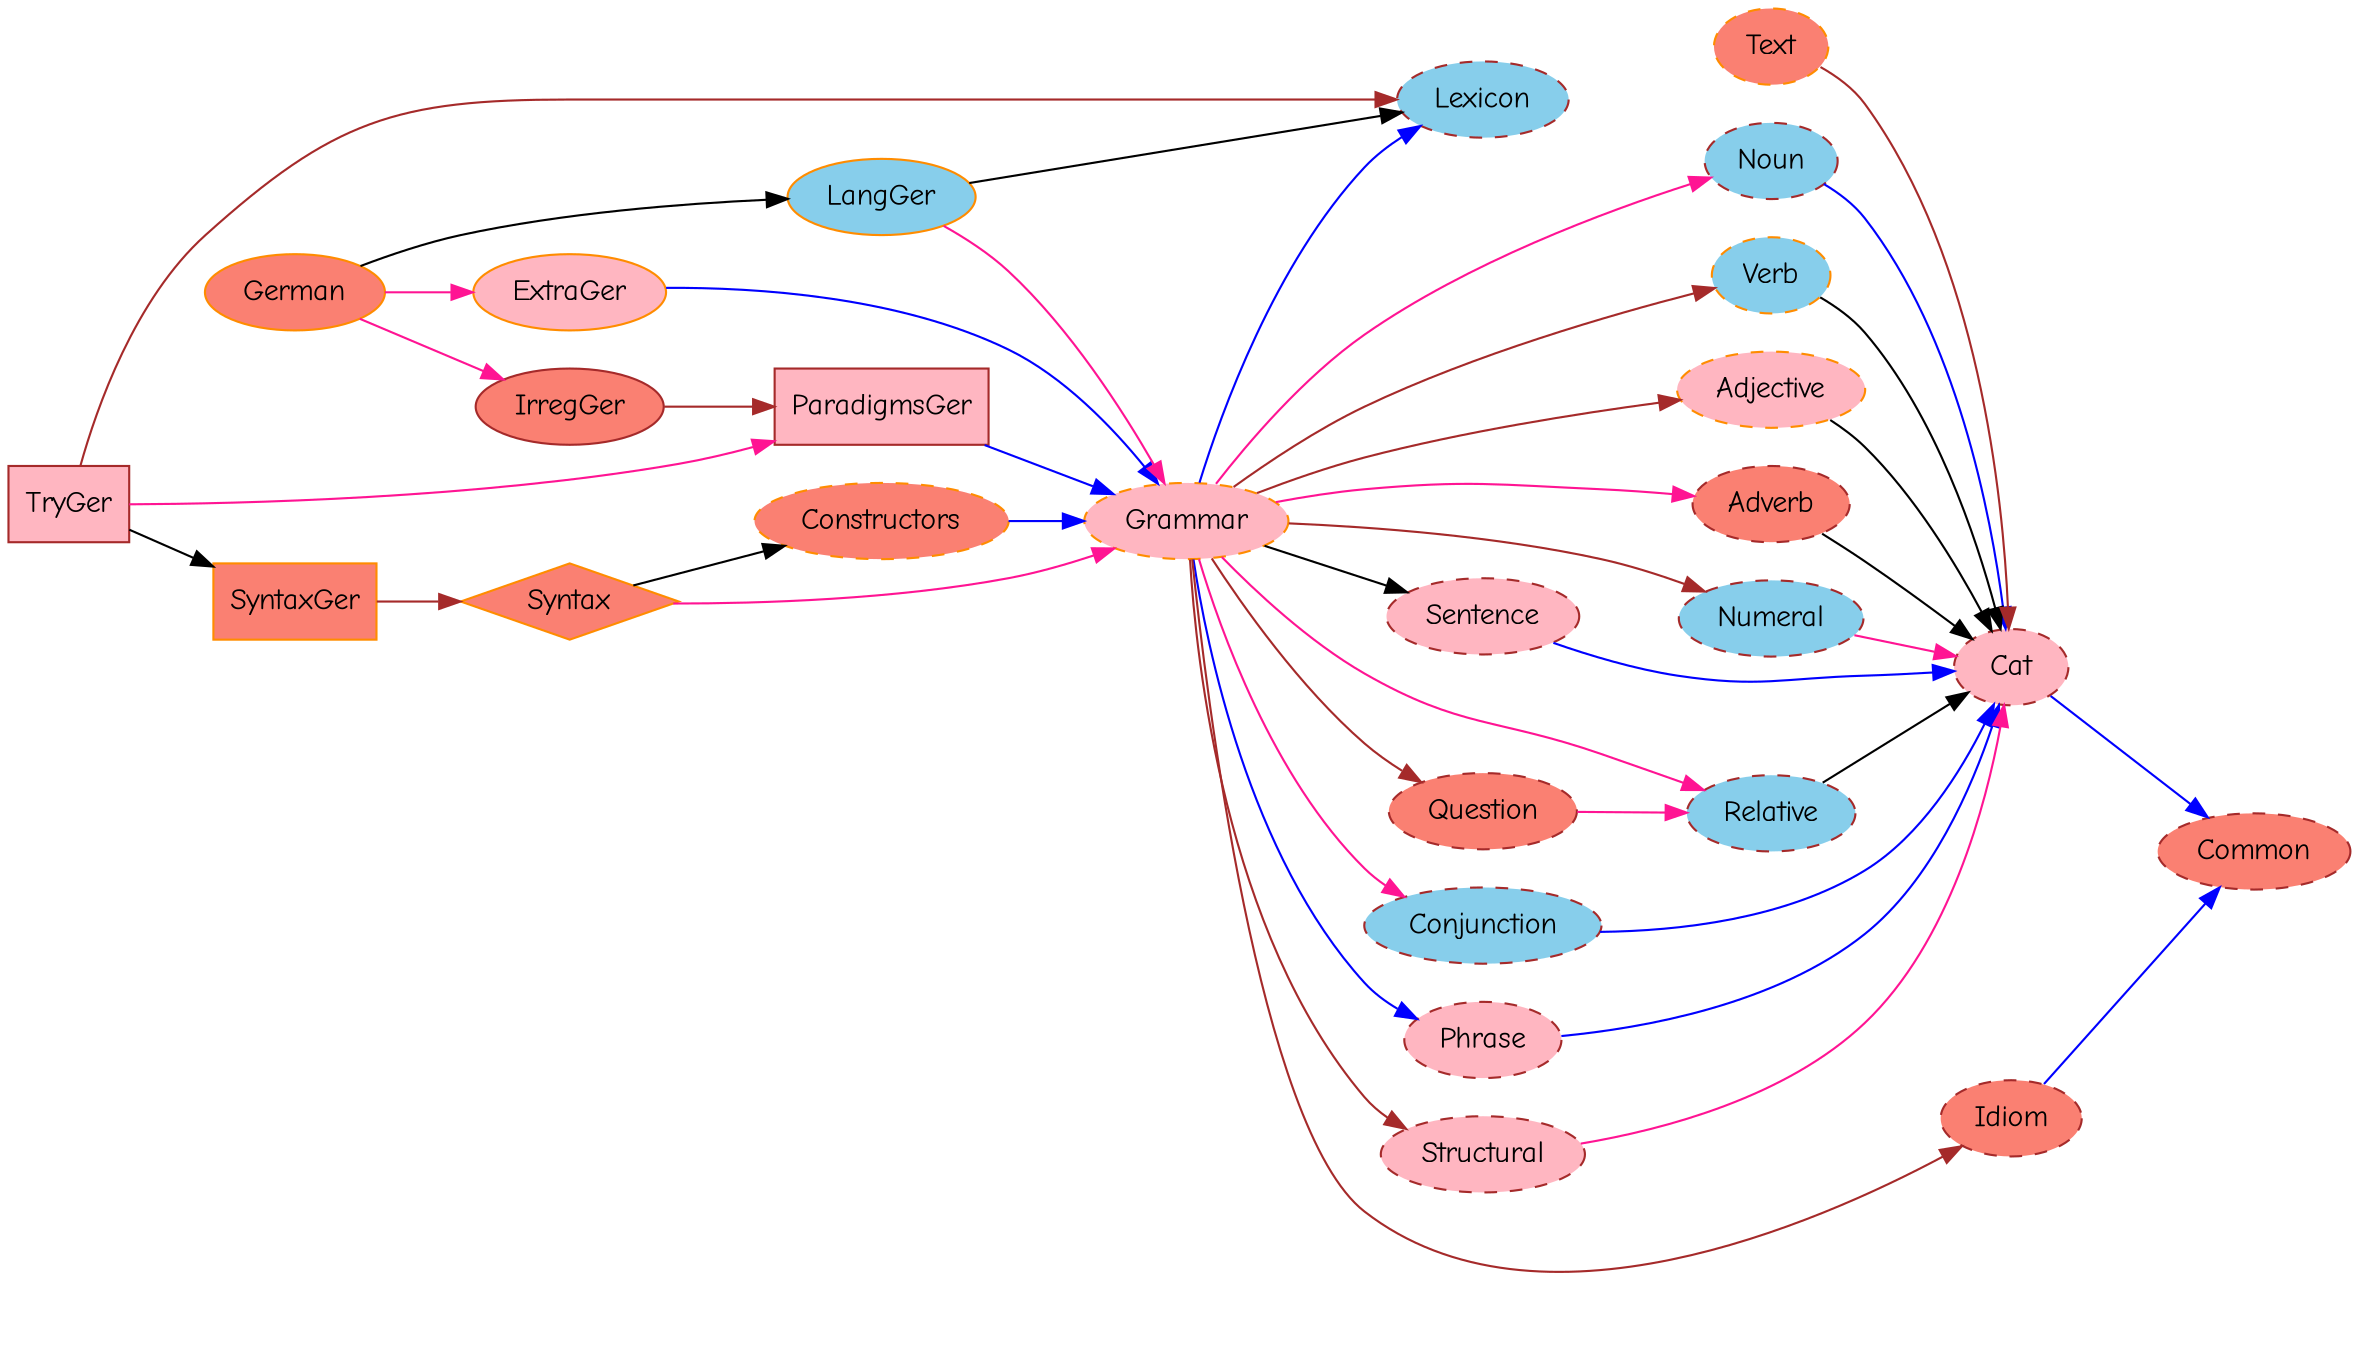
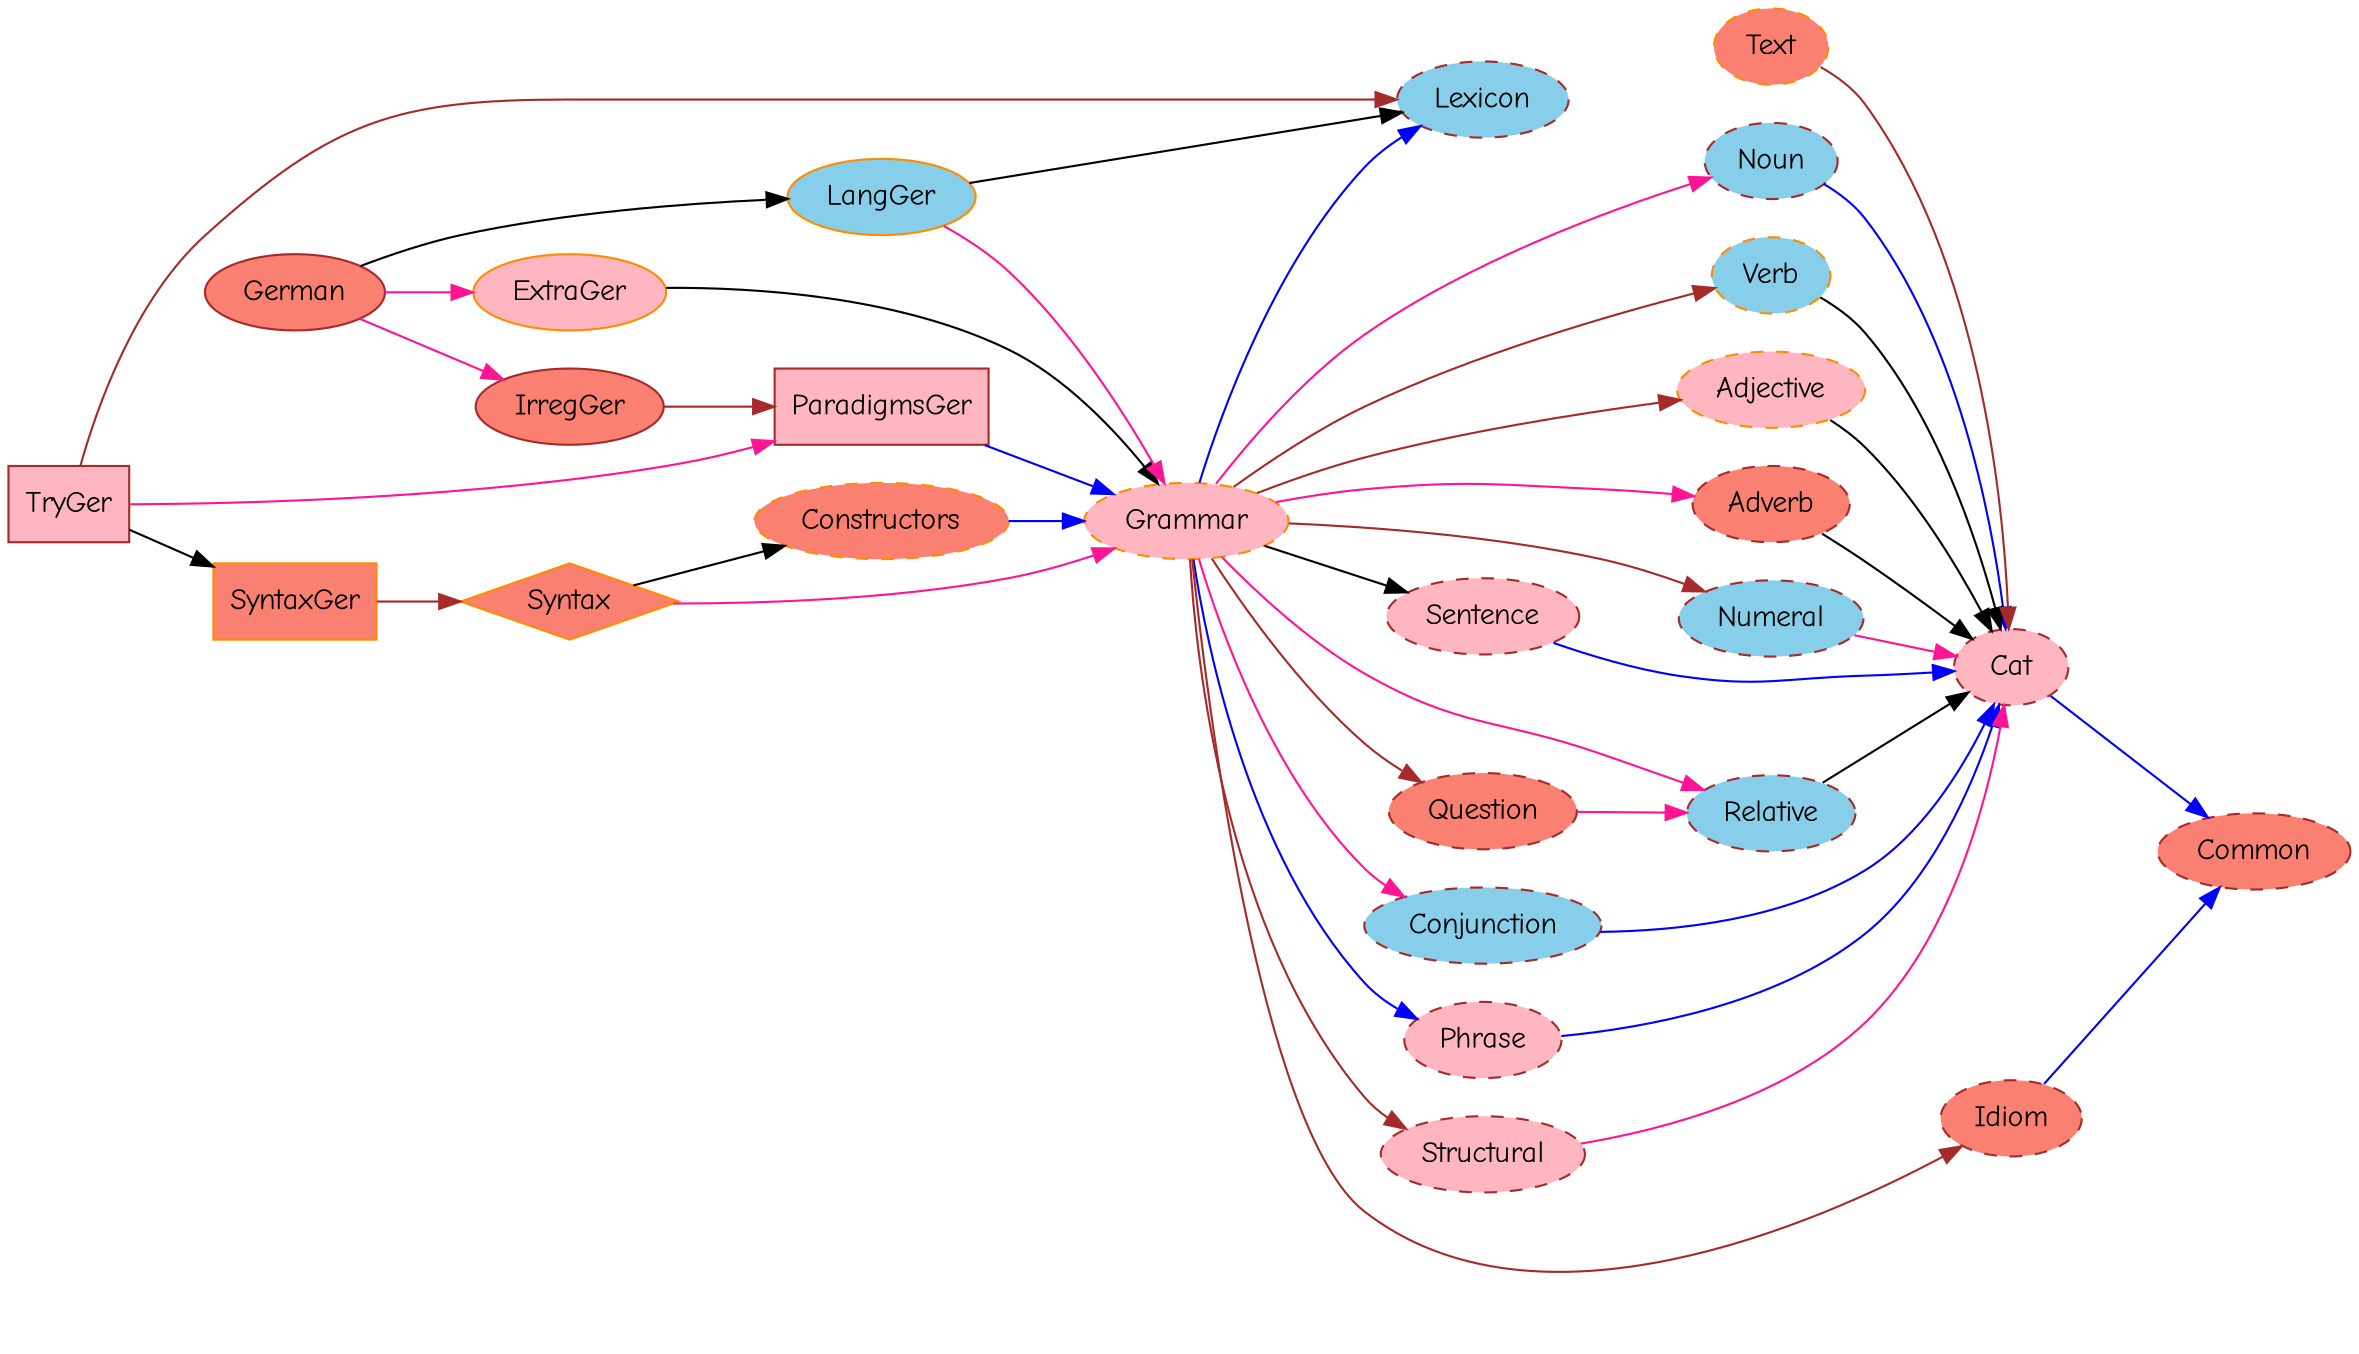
node "German": color darkorange -> brown
edge "ExtraGer" -> "Grammar": color blue -> black
